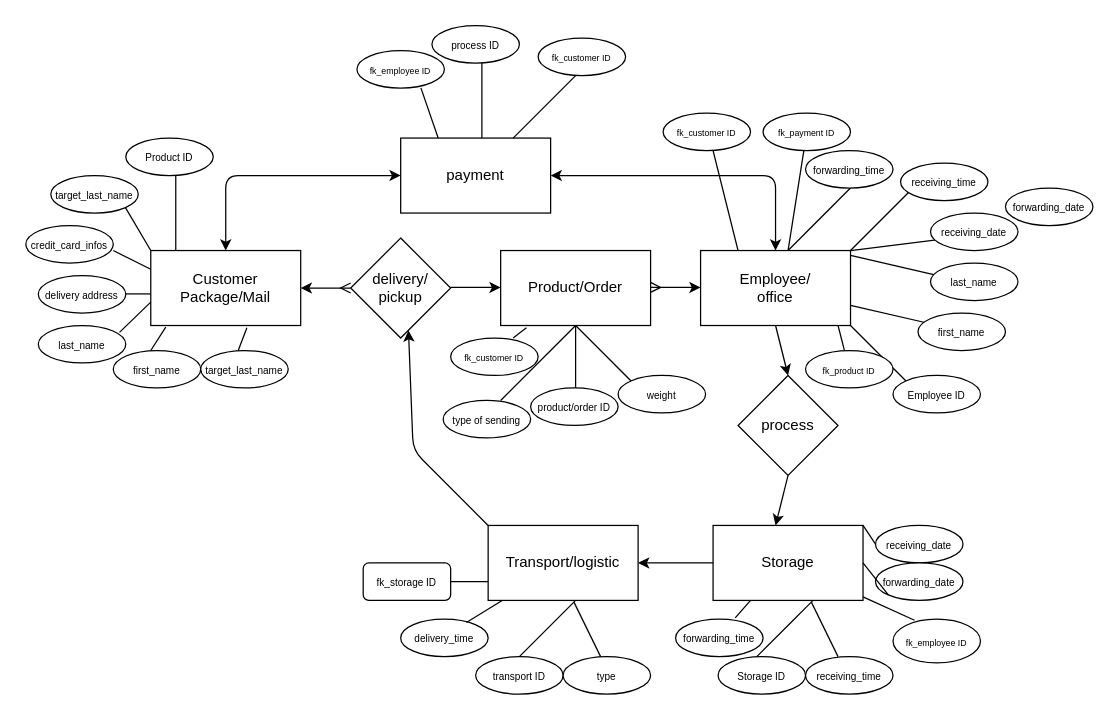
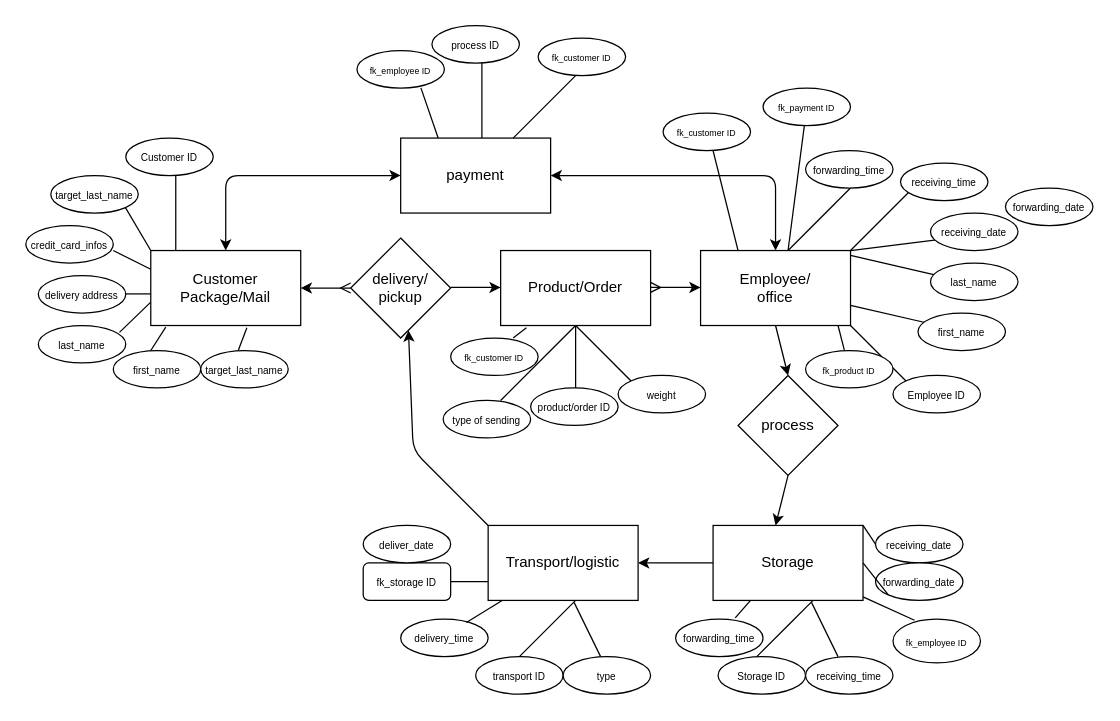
node "fk_payment ID": moved (807, 132) -> (807, 107)
node "Product ID": label "Product ID" -> "Customer ID"
node "deliver_date": added
